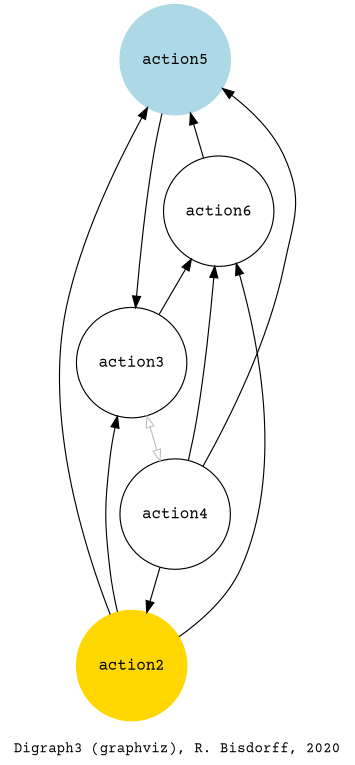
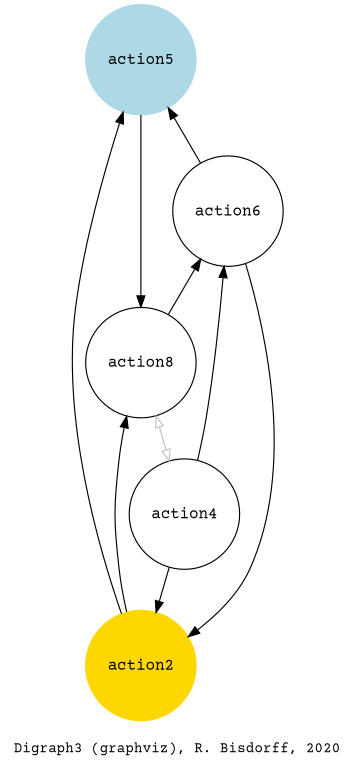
edge "action4" -> "action5": removed
node "action3": label "action3" -> "action8"
edge "action2" -> "action6": reversed
